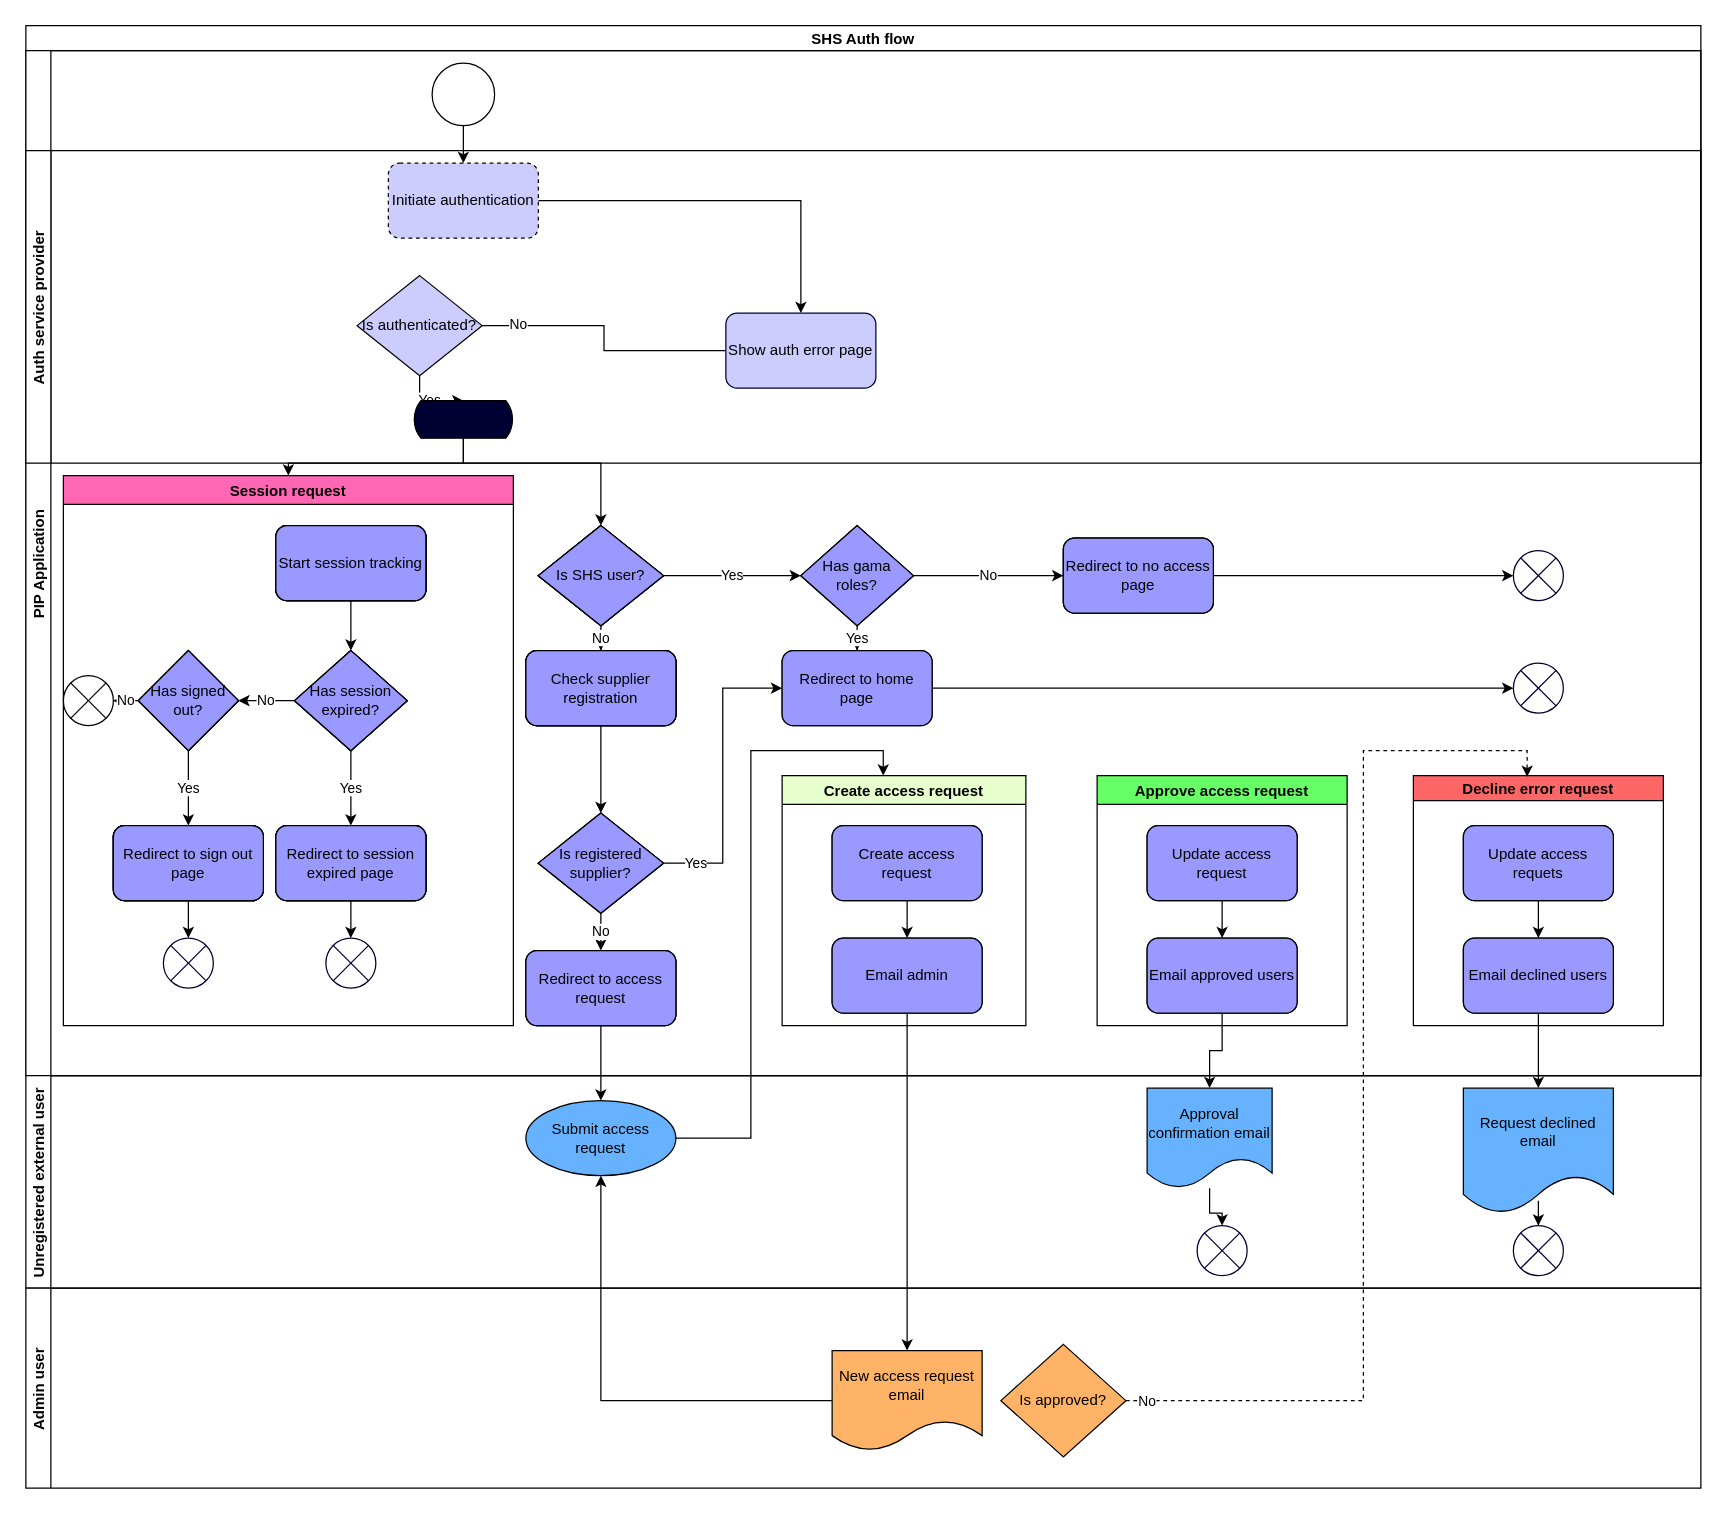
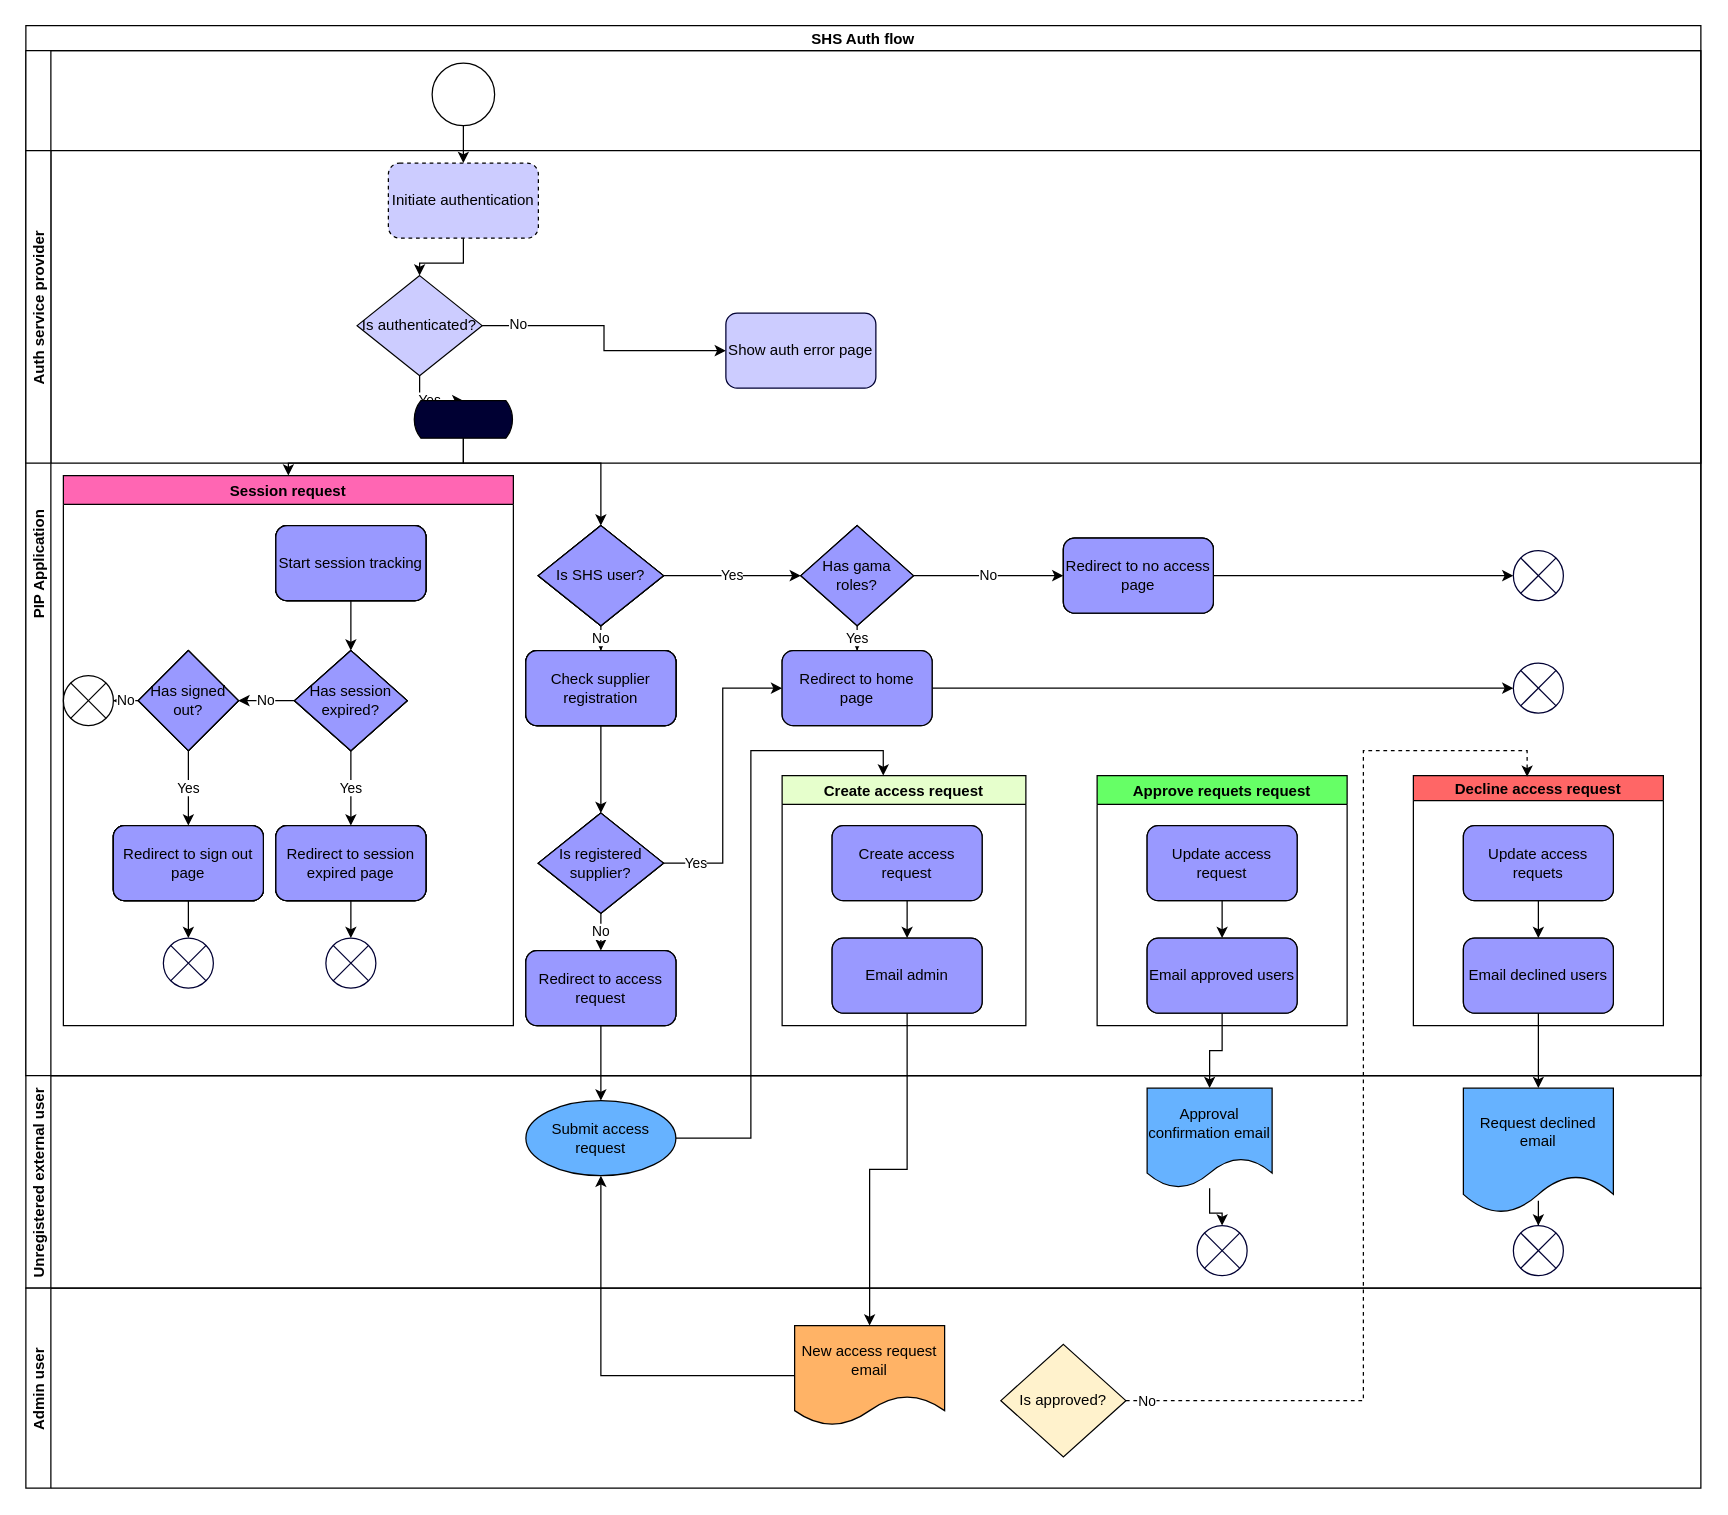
edge "Initiate authentication" -> "Show auth error page": now "Initiate authentication" -> "Is authenticated?"
edge "Is authenticated?" -- "Show auth error page": arrowhead none -> classic
node "Decline error request": label "Decline error request" -> "Decline access request"
node "Approve access request": label "Approve access request" -> "Approve requets request"
node "New access request email": moved (907, 1401) -> (869, 1376)
node "Is approved?": fillcolor #ffb366 -> #fff2cc
